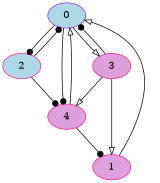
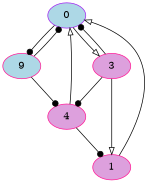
edge "0" -> "4": removed
node "2": label "2" -> "9"
edge "3" -> "4": arrowhead onormal -> dot
